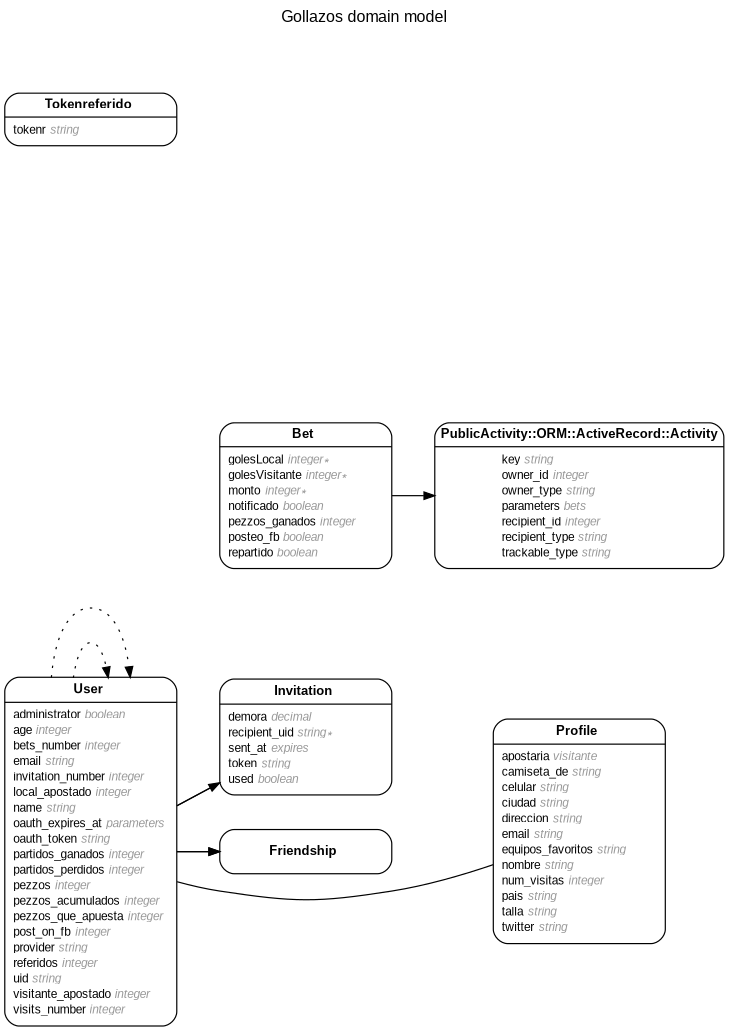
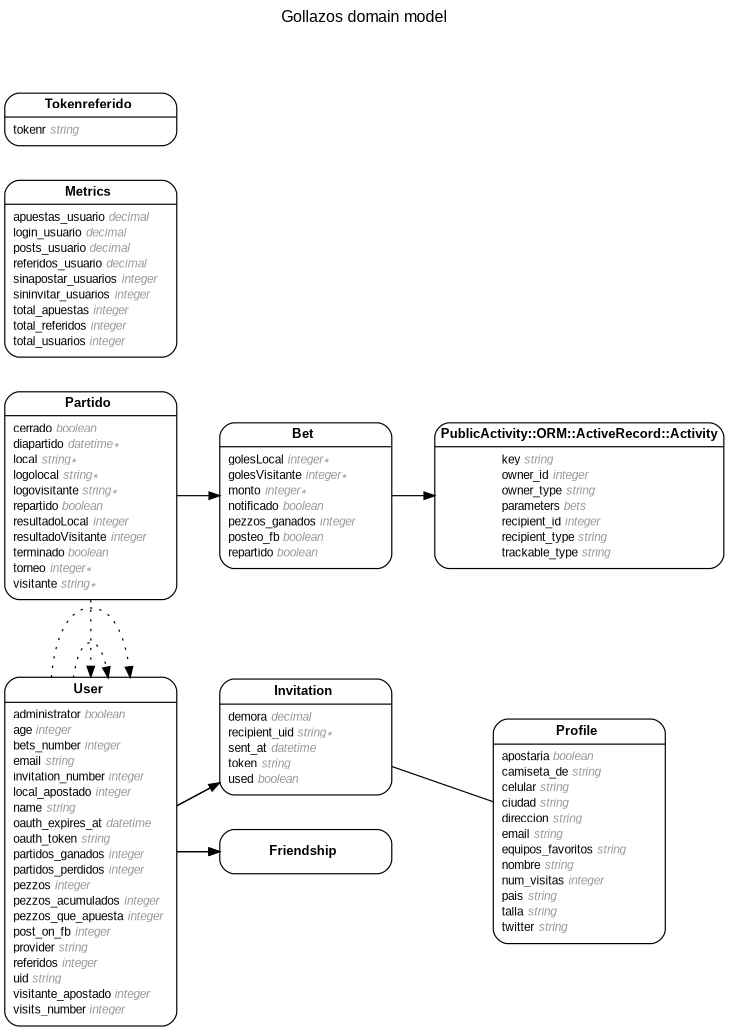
node "Metrics": added
node "Partido": added
node "Invitation": text "expires" -> "datetime"
node "Profile": text "visitante" -> "boolean"
node "User": text "parameters" -> "datetime"
edge "Profile" -- "User": now "Profile" -- "Invitation"
